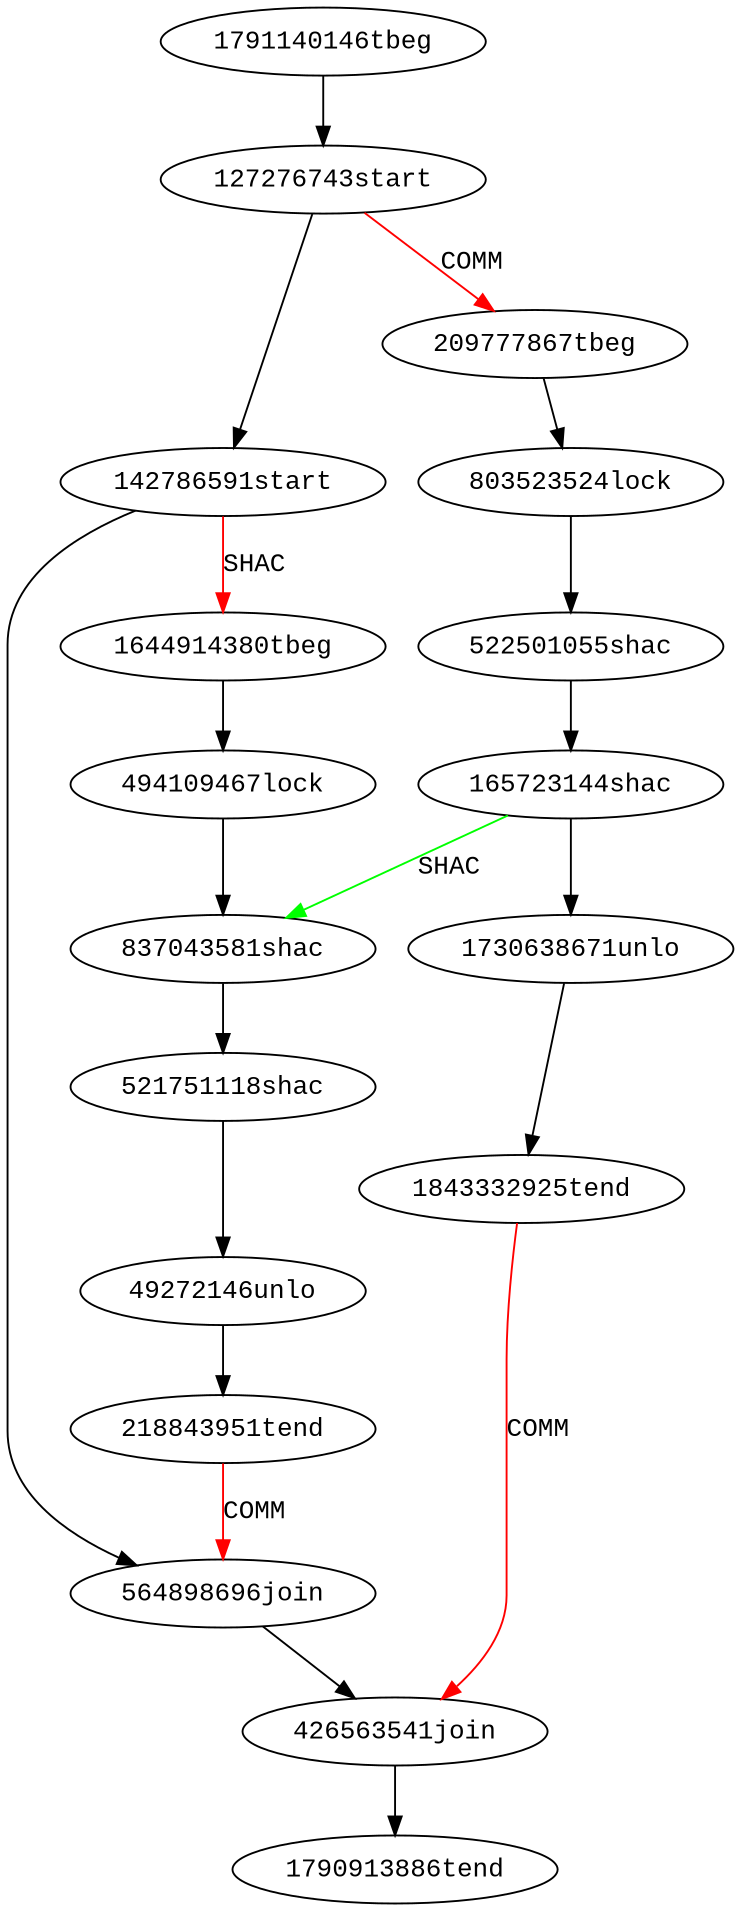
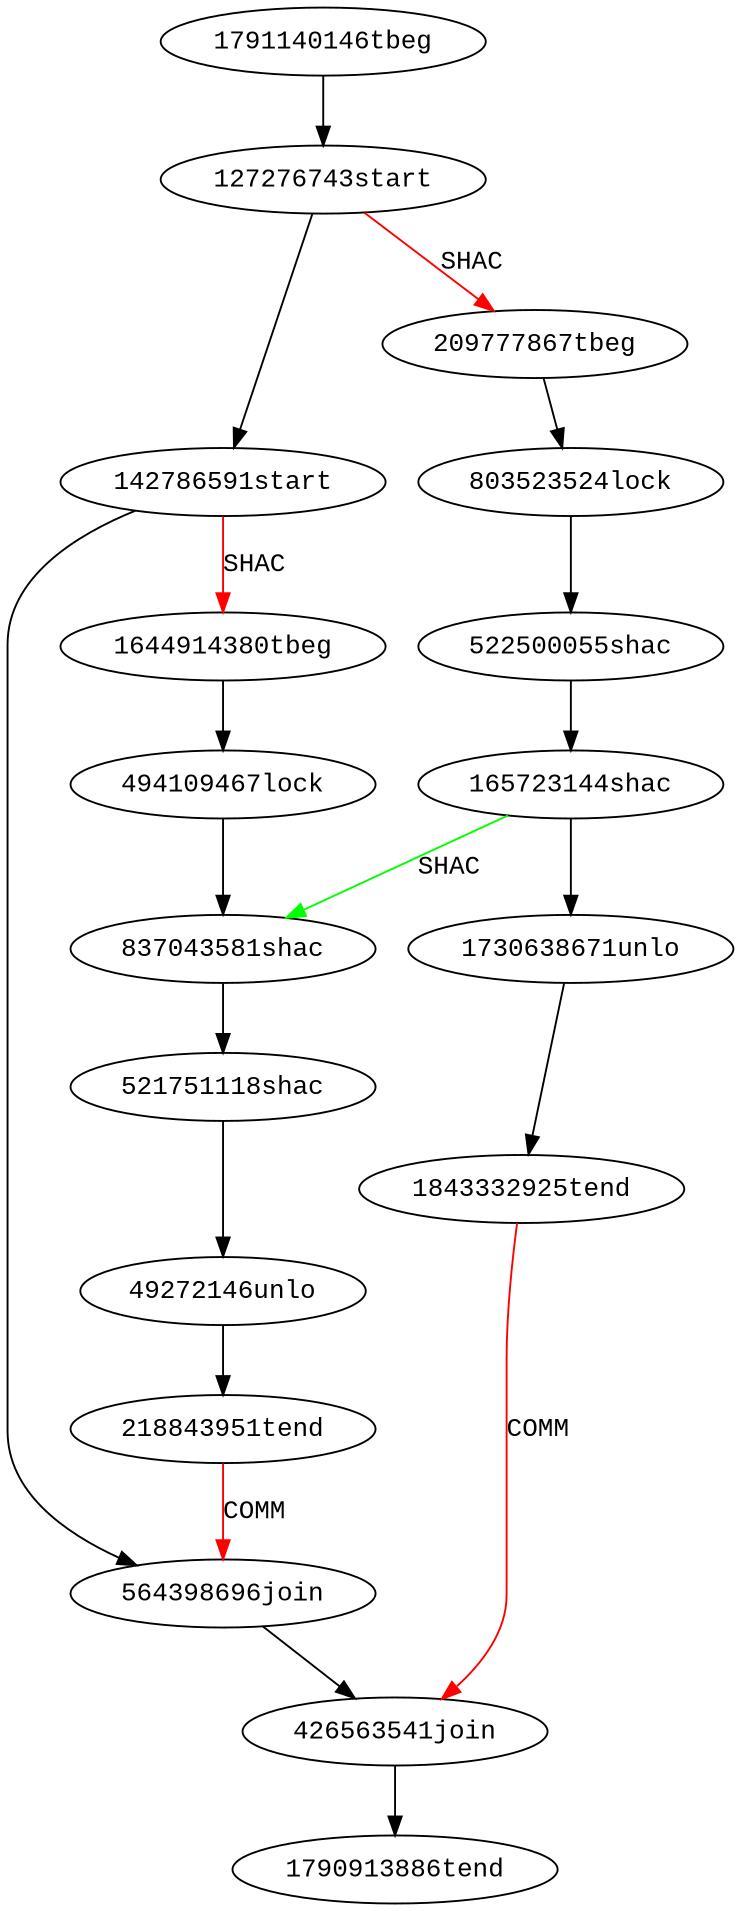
edge "127276743start" -> "209777867tbeg": label "COMM" -> "SHAC"
node "522501055shac": label "522501055shac" -> "522500055shac"
node "564898696join": label "564898696join" -> "564398696join"
